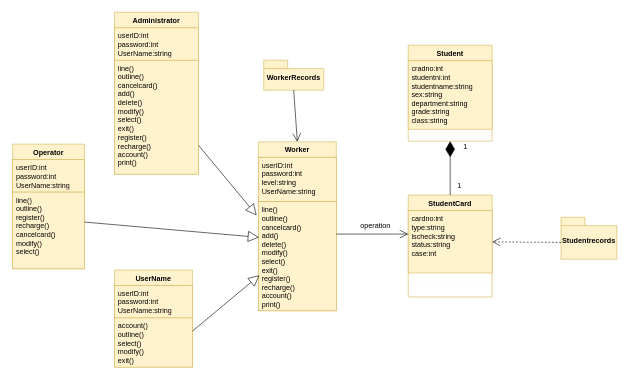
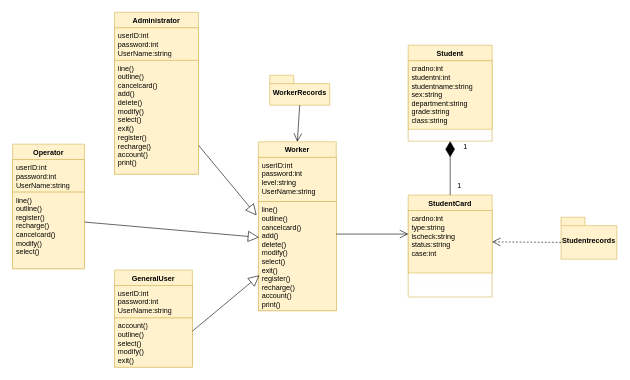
node "WorkerRecords": moved (294, 75) -> (300, 90)
node "operation": removed
node "UserName": label "UserName" -> "GeneralUser"
